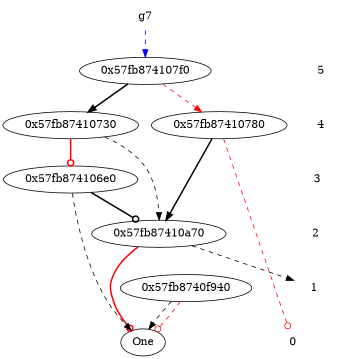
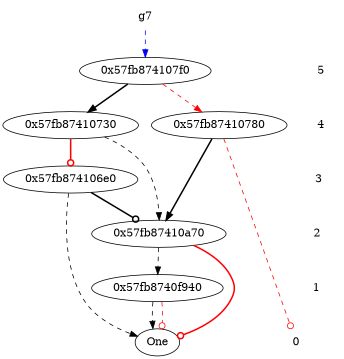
edge "0x57fb87410a70" -> "1": now "0x57fb87410a70" -> "0x57fb8740f940"
